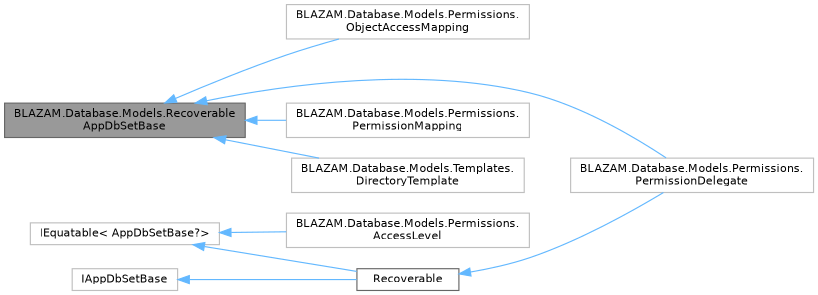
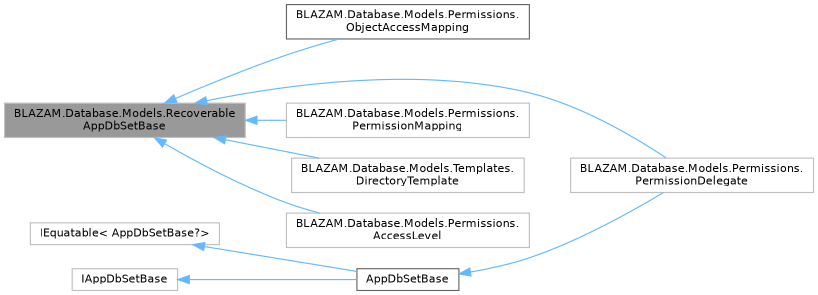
node "BLAZAM.Database.Models.Permissions. ObjectAccessMapping": color grey75 -> gray40
node "BLAZAM.Database.Models.Recoverable AppDbSetBase": color gray40 -> grey75
edge "BLAZAM.Database.Models.Permissions. AccessLevel" -> "IEquatable< AppDbSetBase?>": now "BLAZAM.Database.Models.Permissions. AccessLevel" -> "BLAZAM.Database.Models.Recoverable AppDbSetBase"
node "Recoverable": label "Recoverable" -> "AppDbSetBase"
